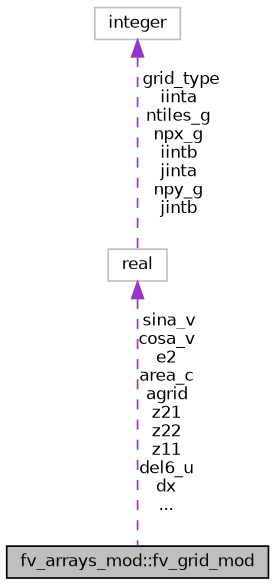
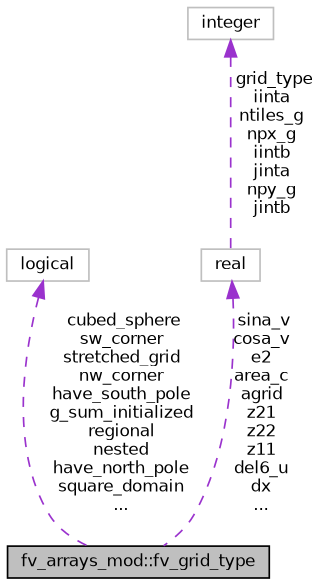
node "logical": added
node "fv_arrays_mod::fv_grid_mod": label "fv_arrays_mod::fv_grid_mod" -> "fv_arrays_mod::fv_grid_type"
